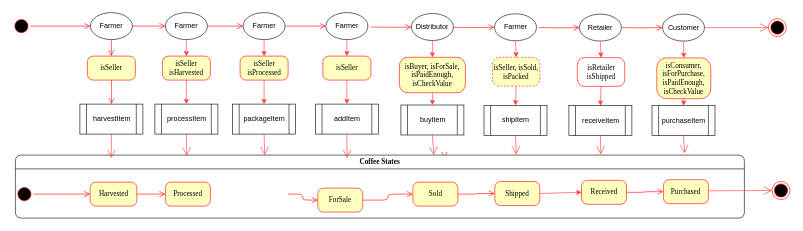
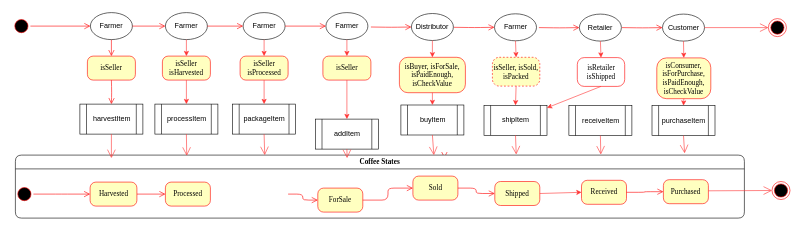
edge "isRetailer isShipped" -> "receiveItem": now "isRetailer isShipped" -> "shipItem"
node "addItem": moved (347, 119) -> (347, 134)
node "Sold": moved (435, 194) -> (435, 188)
